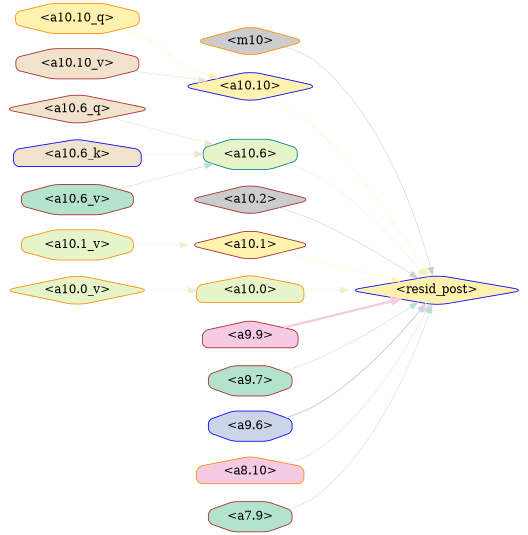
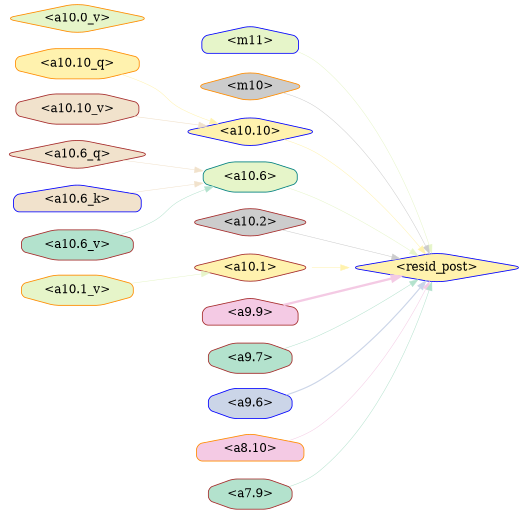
node "<m11>": added
node "<a10.0>": removed
